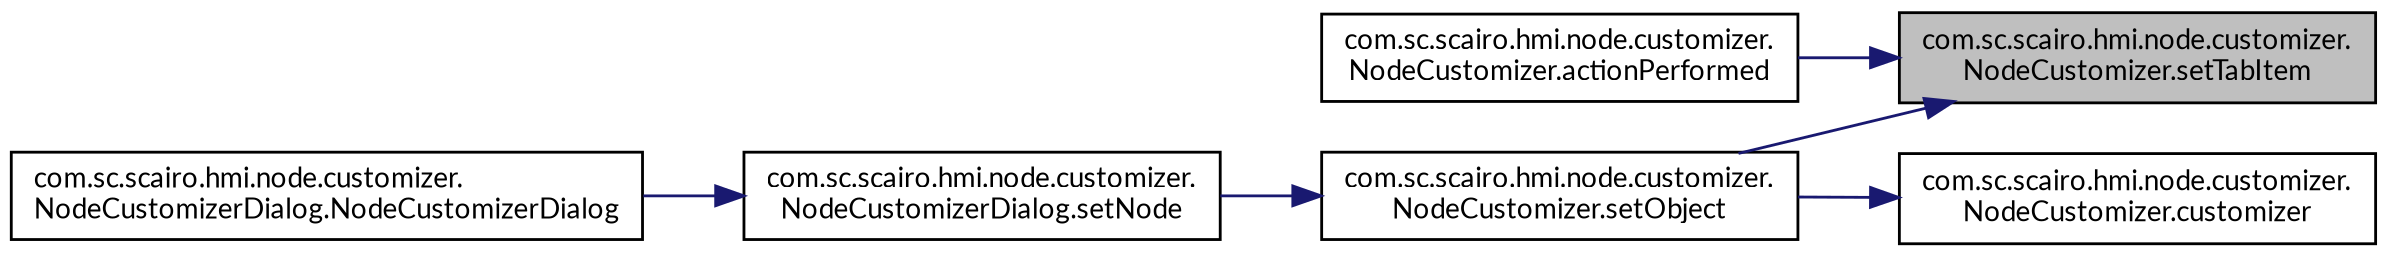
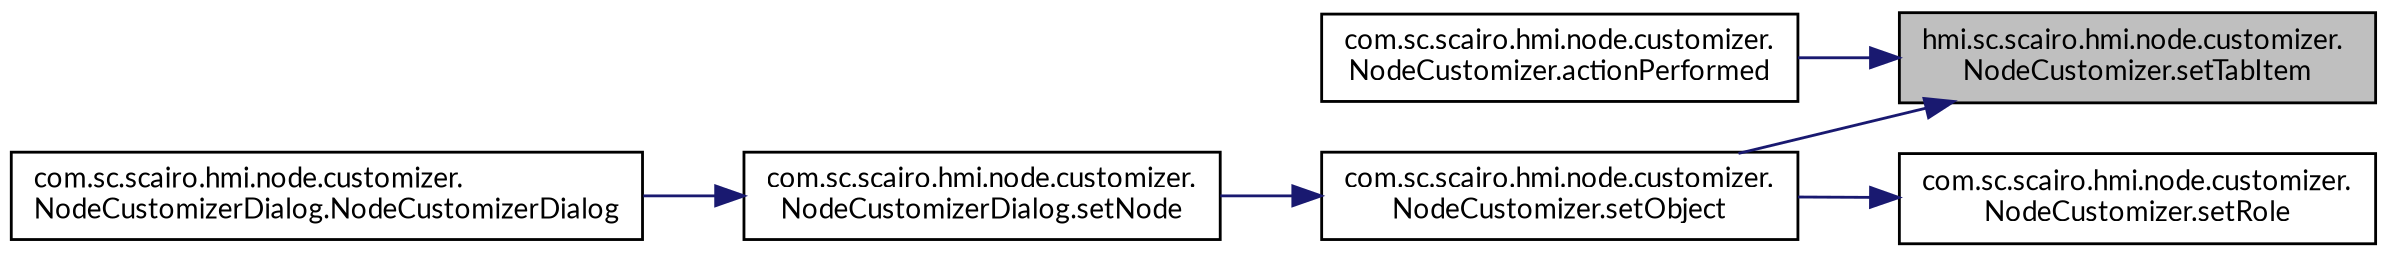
node "com.sc.scairo.hmi.node.customizer. NodeCustomizer.setTabItem": label "com.sc.scairo.hmi.node.customizer. NodeCustomizer.setTabItem" -> "hmi.sc.scairo.hmi.node.customizer. NodeCustomizer.setTabItem"
node "com.sc.scairo.hmi.node.customizer. NodeCustomizer.customizer": label "com.sc.scairo.hmi.node.customizer. NodeCustomizer.customizer" -> "com.sc.scairo.hmi.node.customizer. NodeCustomizer.setRole"
